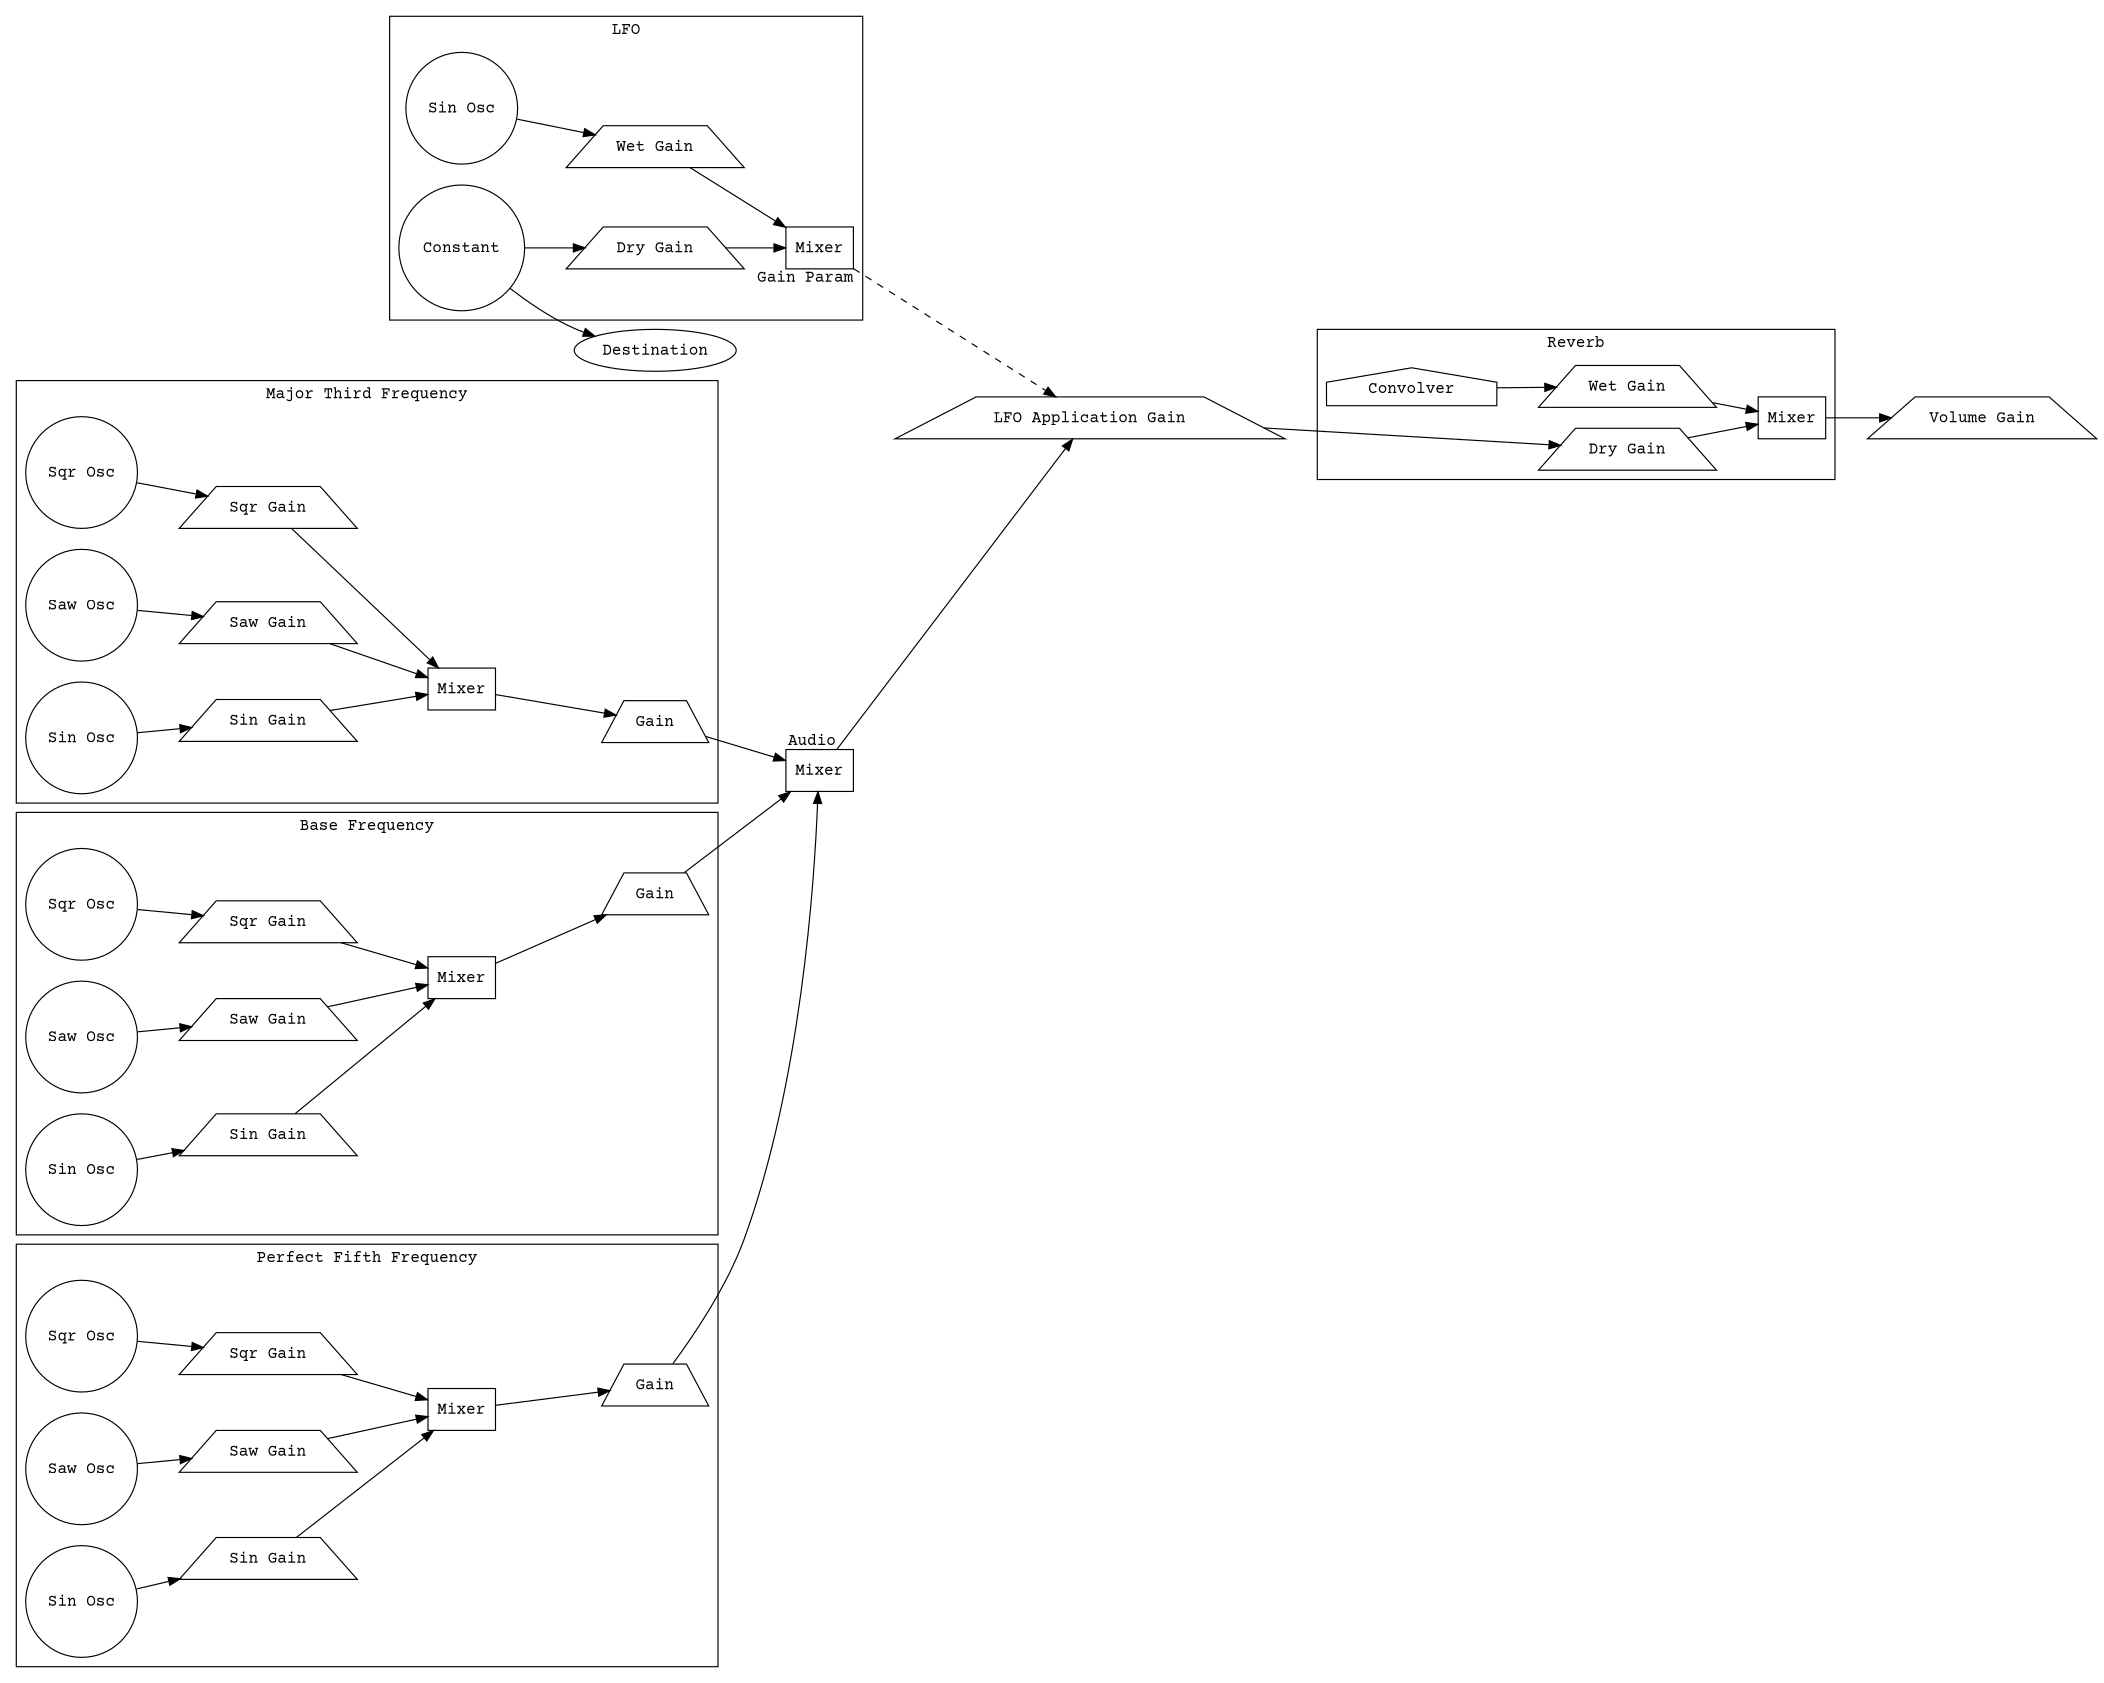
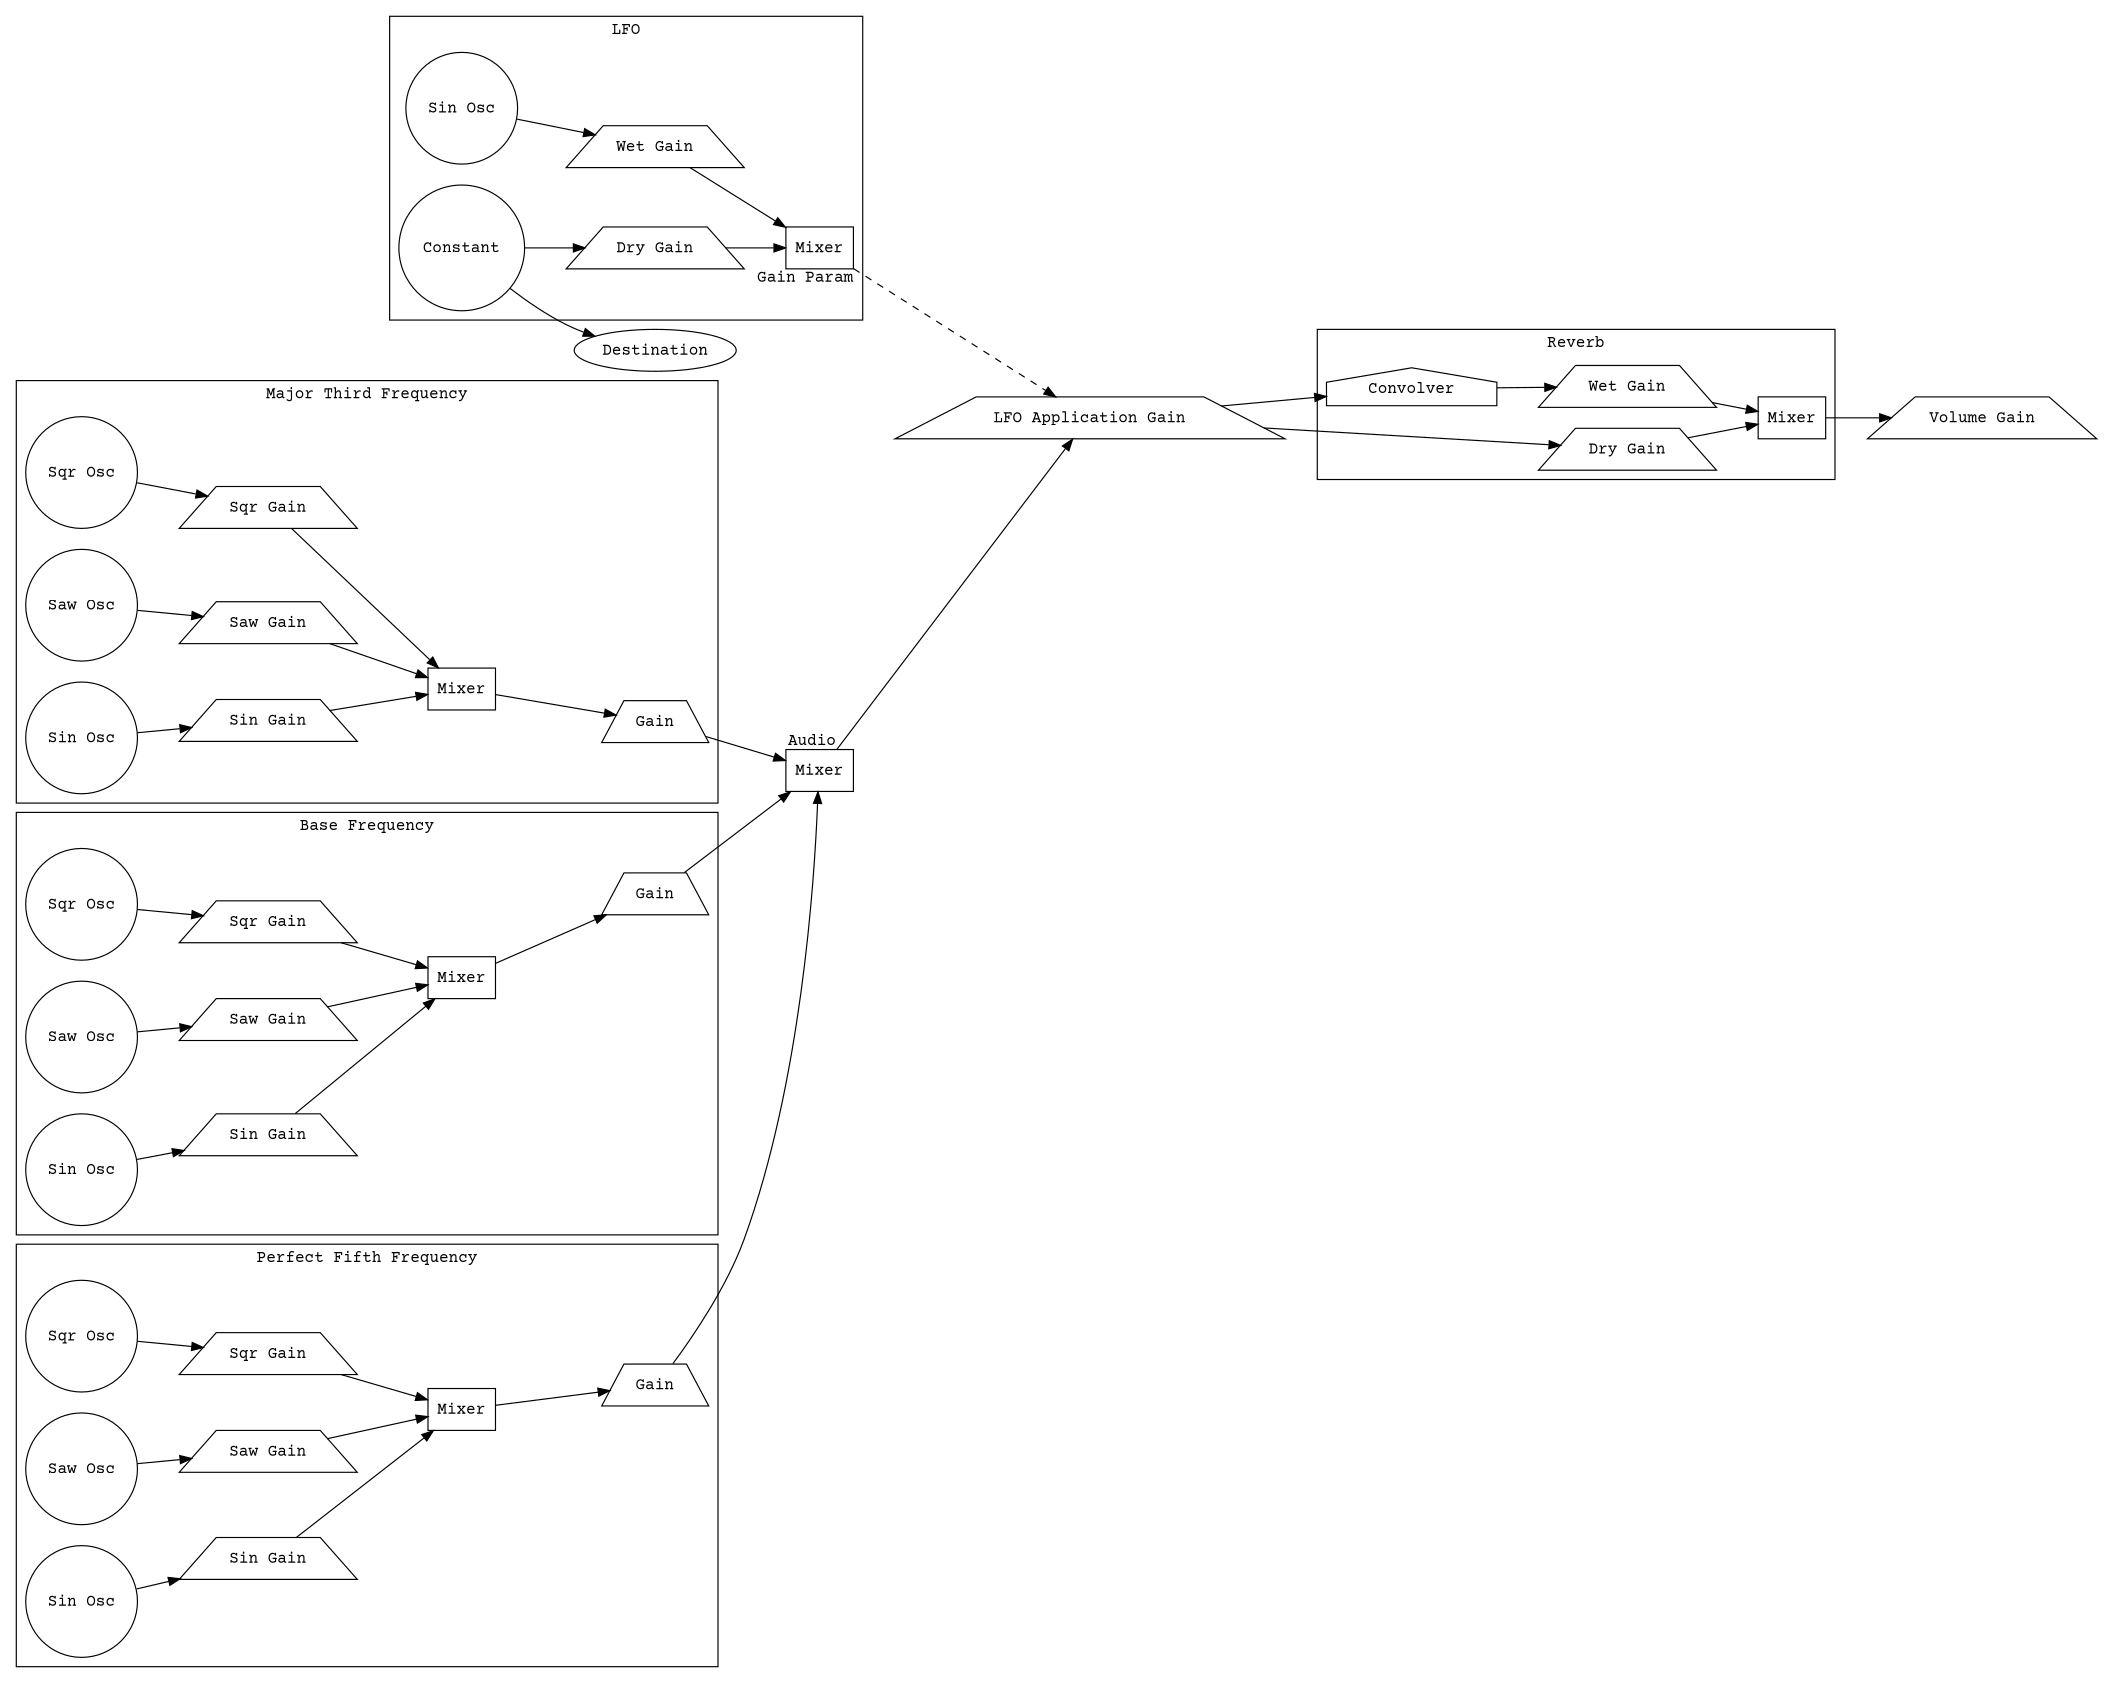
edge "LFO Application Gain" -> "Convolver": added
